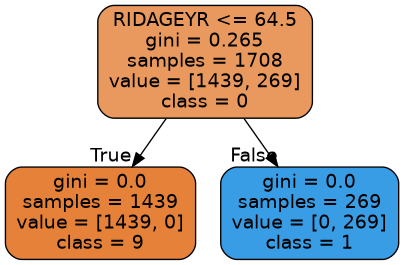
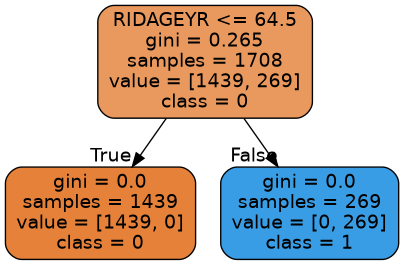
node "gini = 0.0 samples = 1439 value = [1439, 0] class = 9": label "gini = 0.0 samples = 1439 value = [1439, 0] class = 9" -> "gini = 0.0 samples = 1439 value = [1439, 0] class = 0"
